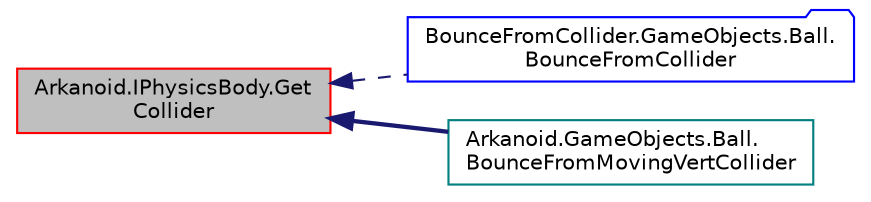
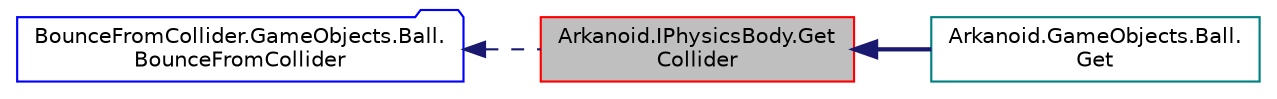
edge "BounceFromCollider.GameObjects.Ball. BounceFromCollider" -> "Arkanoid.IPhysicsBody.Get Collider": reversed
node "Arkanoid.GameObjects.Ball. BounceFromMovingVertCollider": label "Arkanoid.GameObjects.Ball. BounceFromMovingVertCollider" -> "Arkanoid.GameObjects.Ball. Get"
